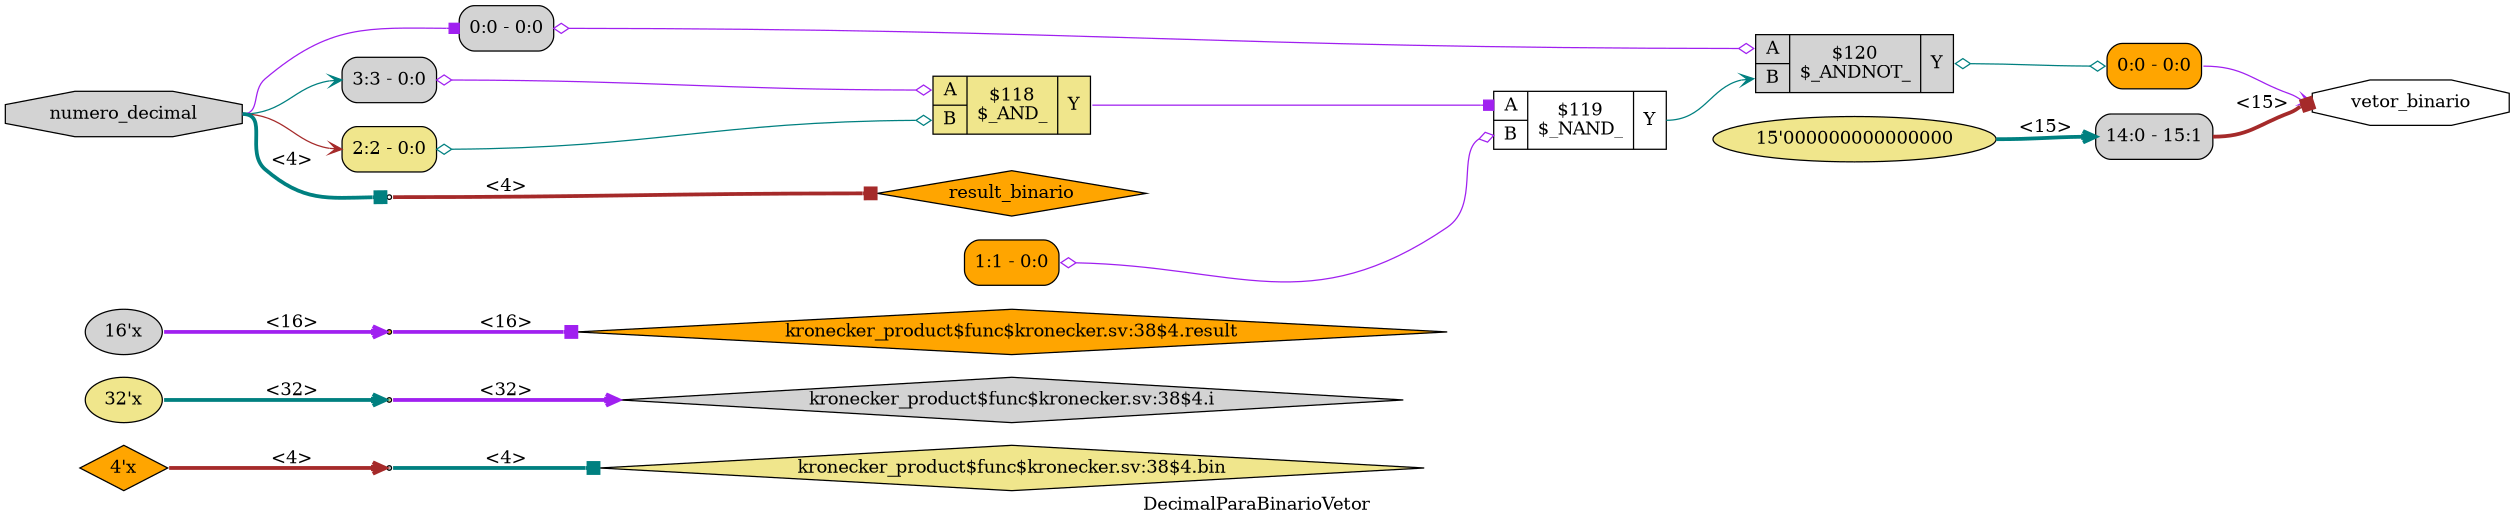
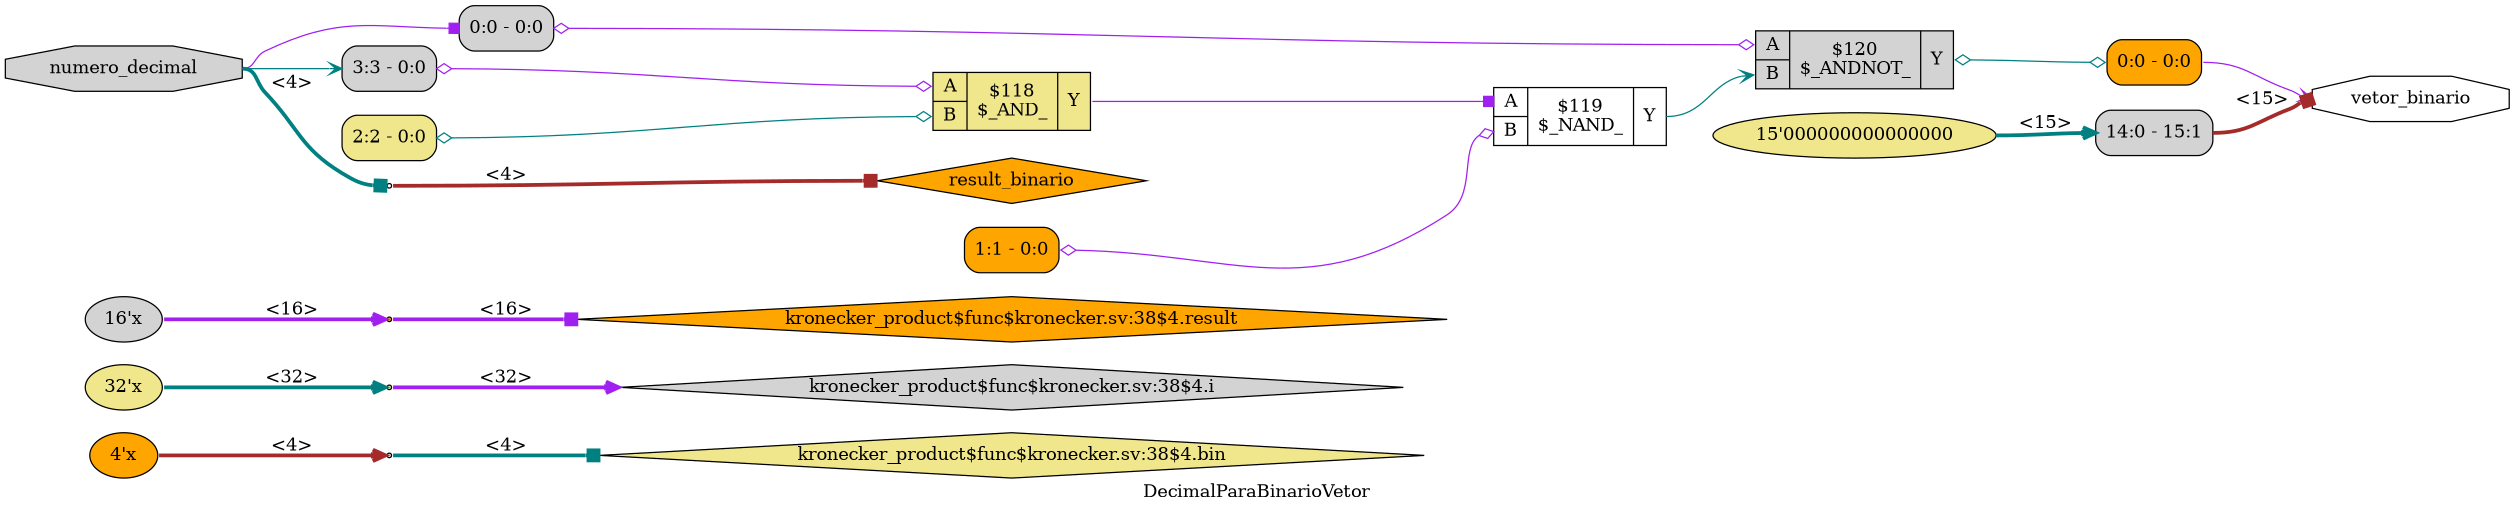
edge "numero_decimal" -> "2:2 - 0:0": removed
node "4'x": shape diamond -> ellipse
